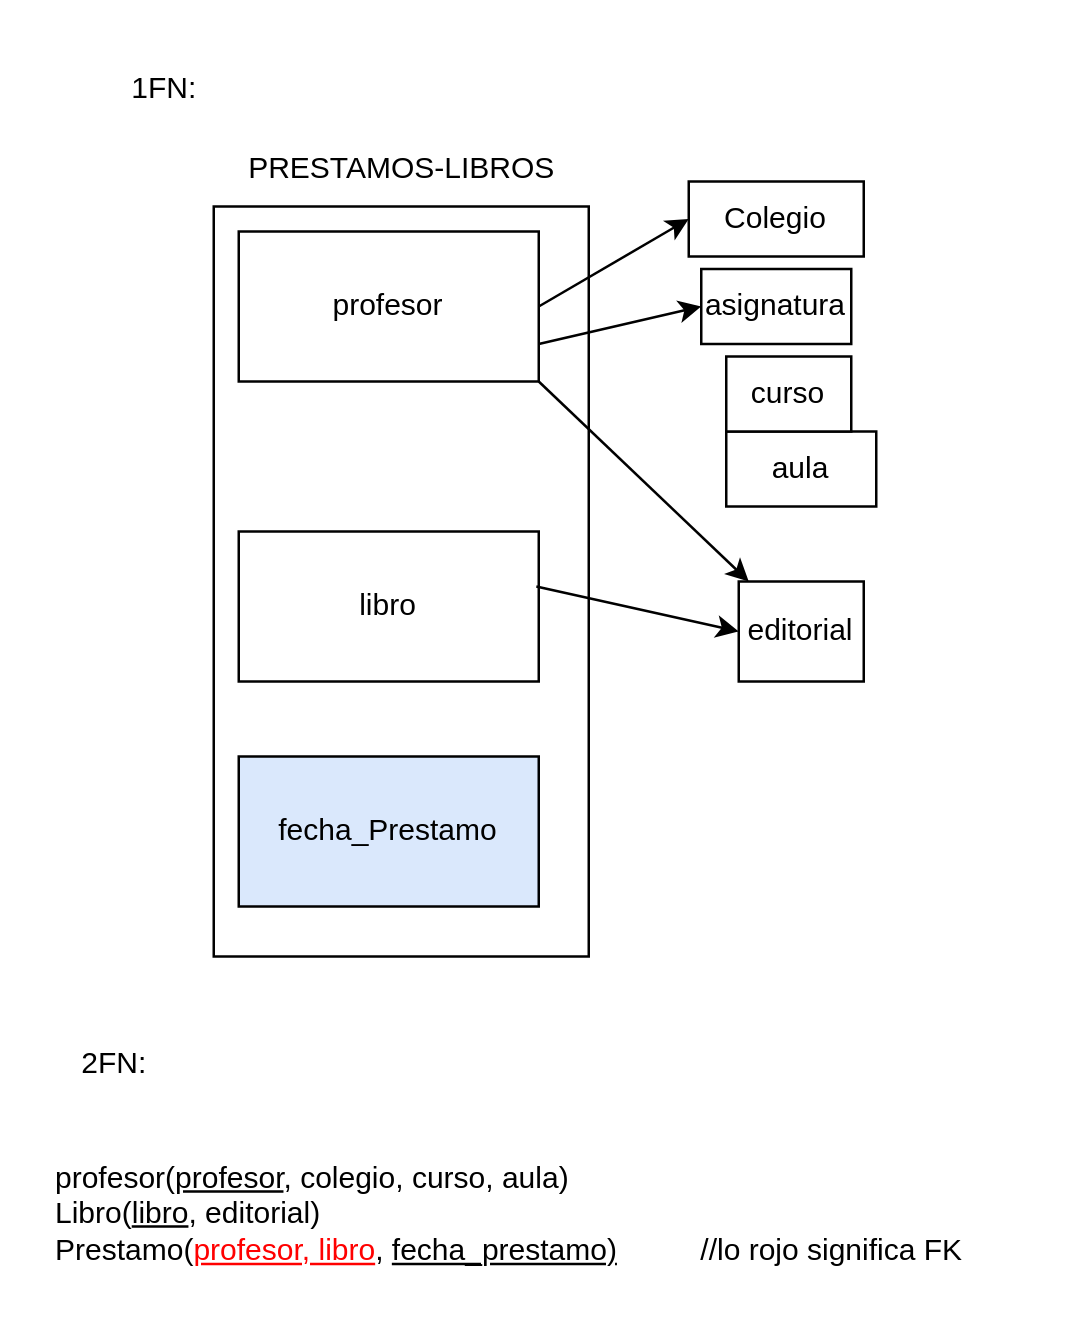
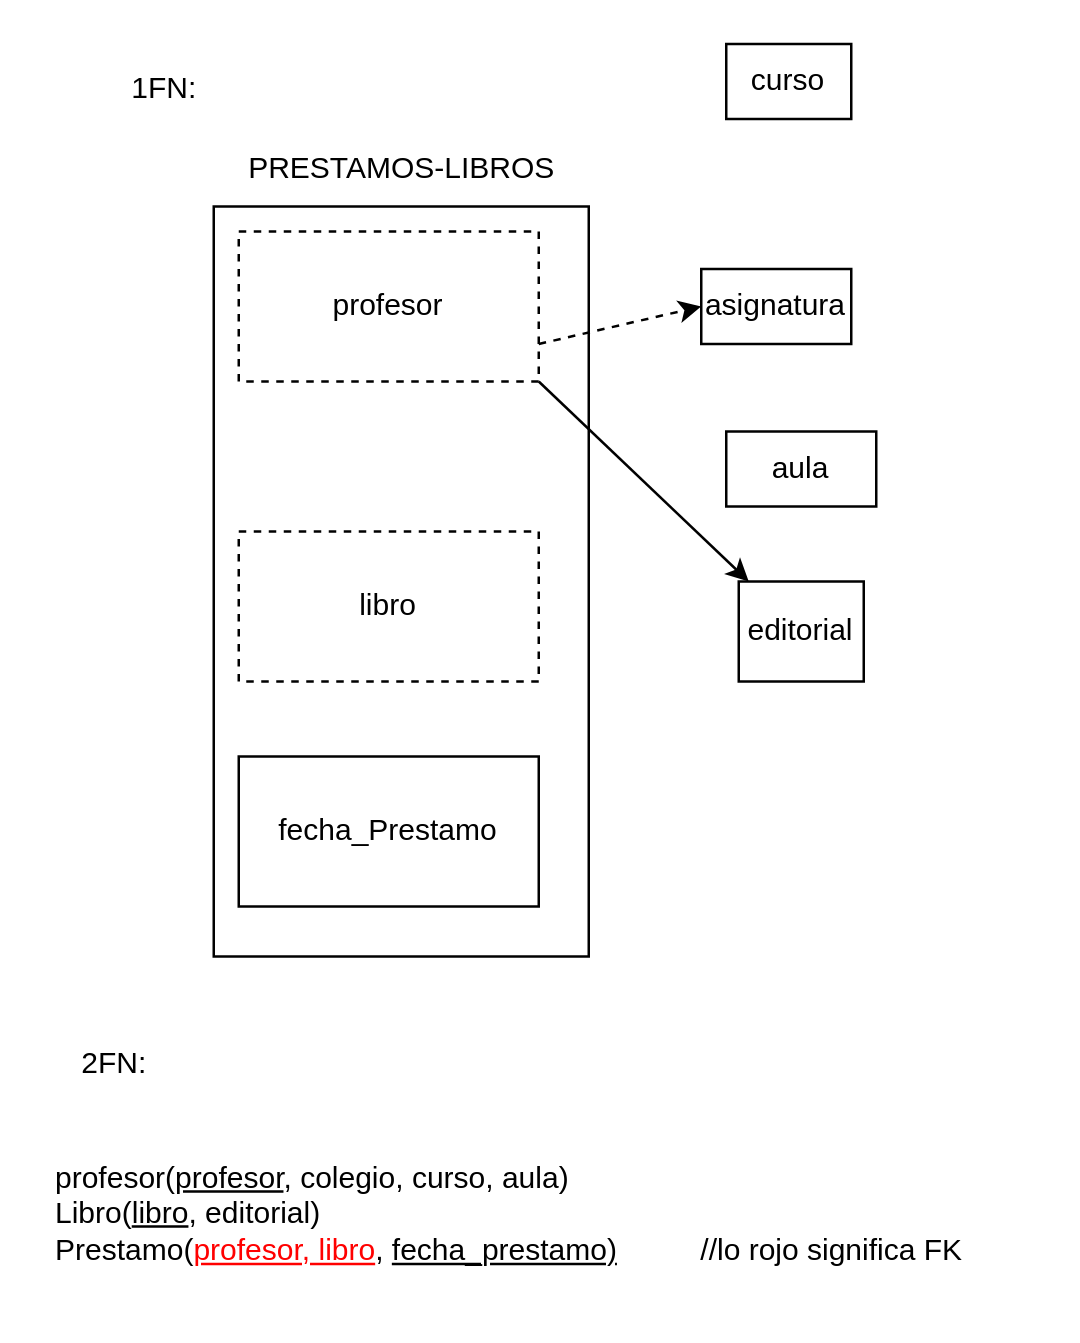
node "Colegio": removed
edge "profesor" -> "Colegio": removed
node "profesor": style solid -> dashed
edge "profesor" -> "asignatura": style solid -> dashed
node "curso": moved (789, 394) -> (789, 81)
node "libro": style solid -> dashed
edge "libro" -> "editorial": removed
node "fecha_Prestamo": fillcolor #dae8fc -> #ffffff
